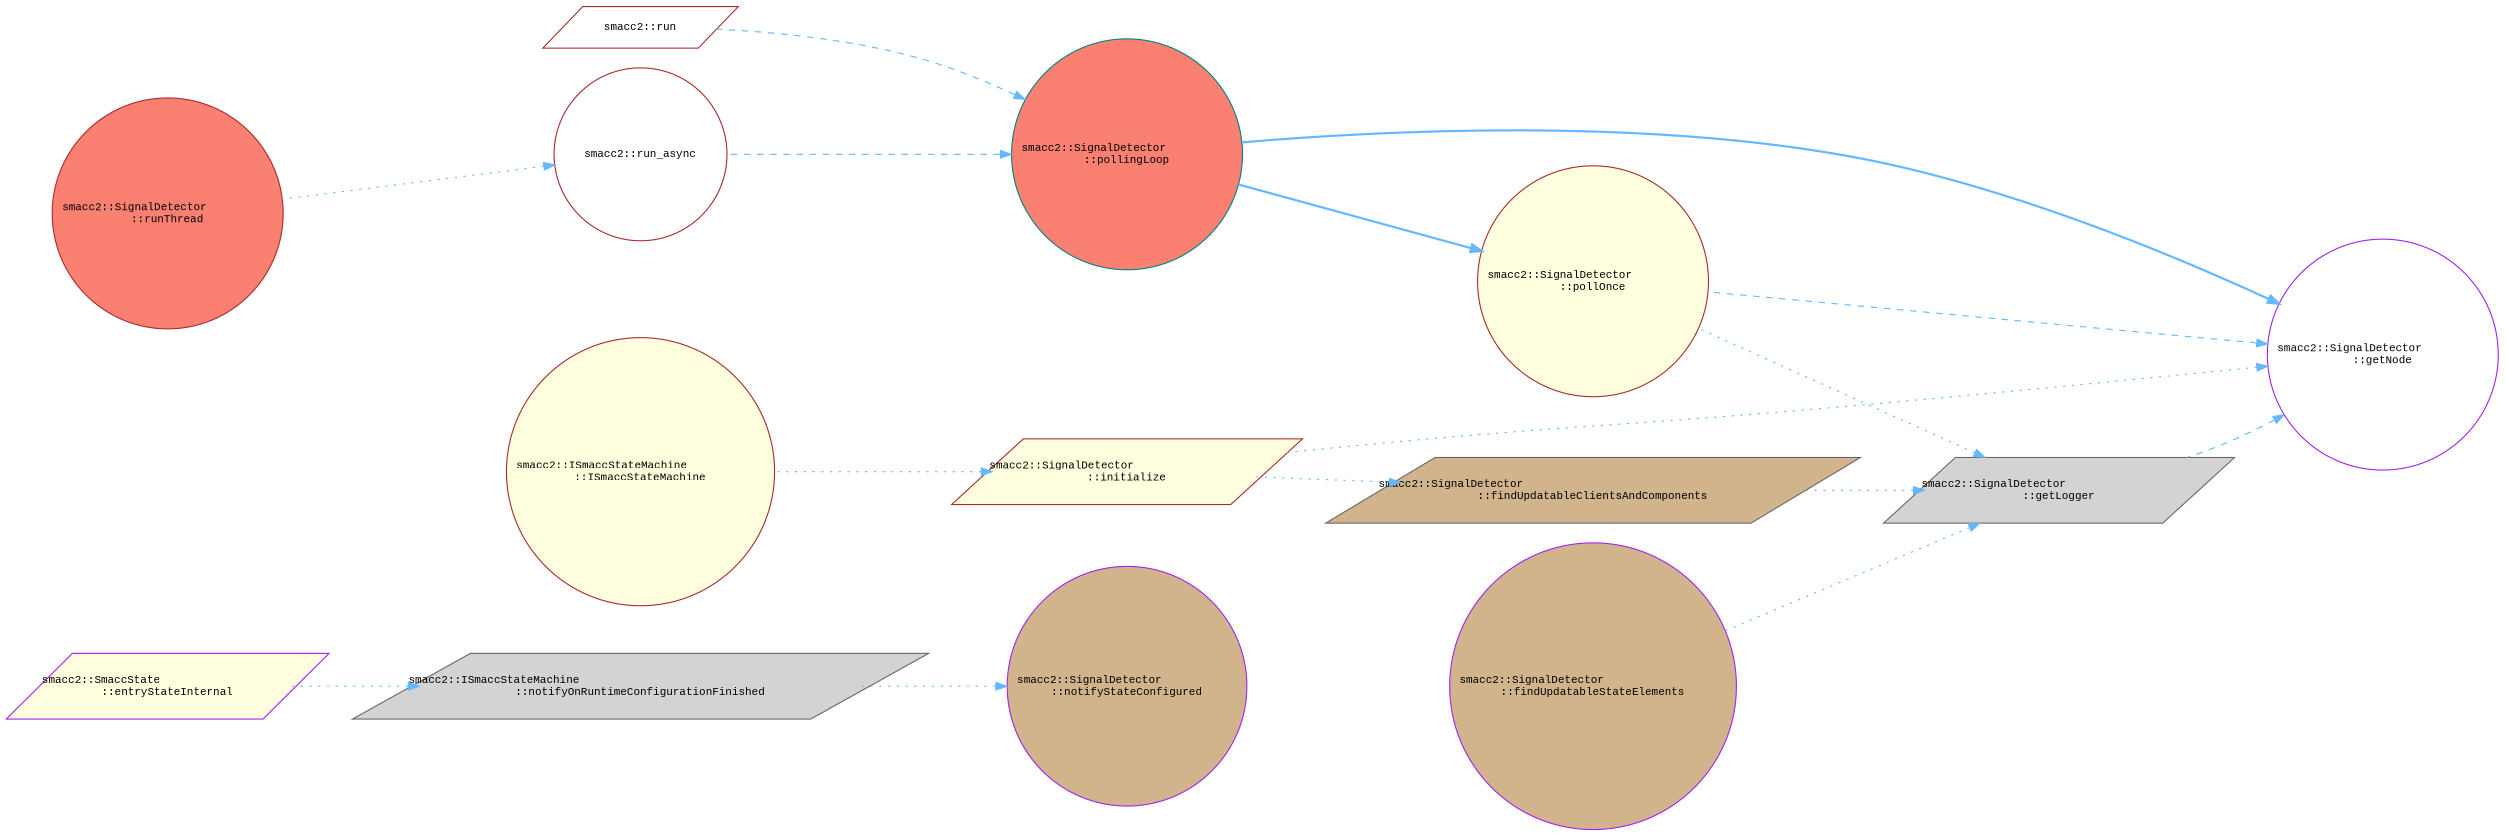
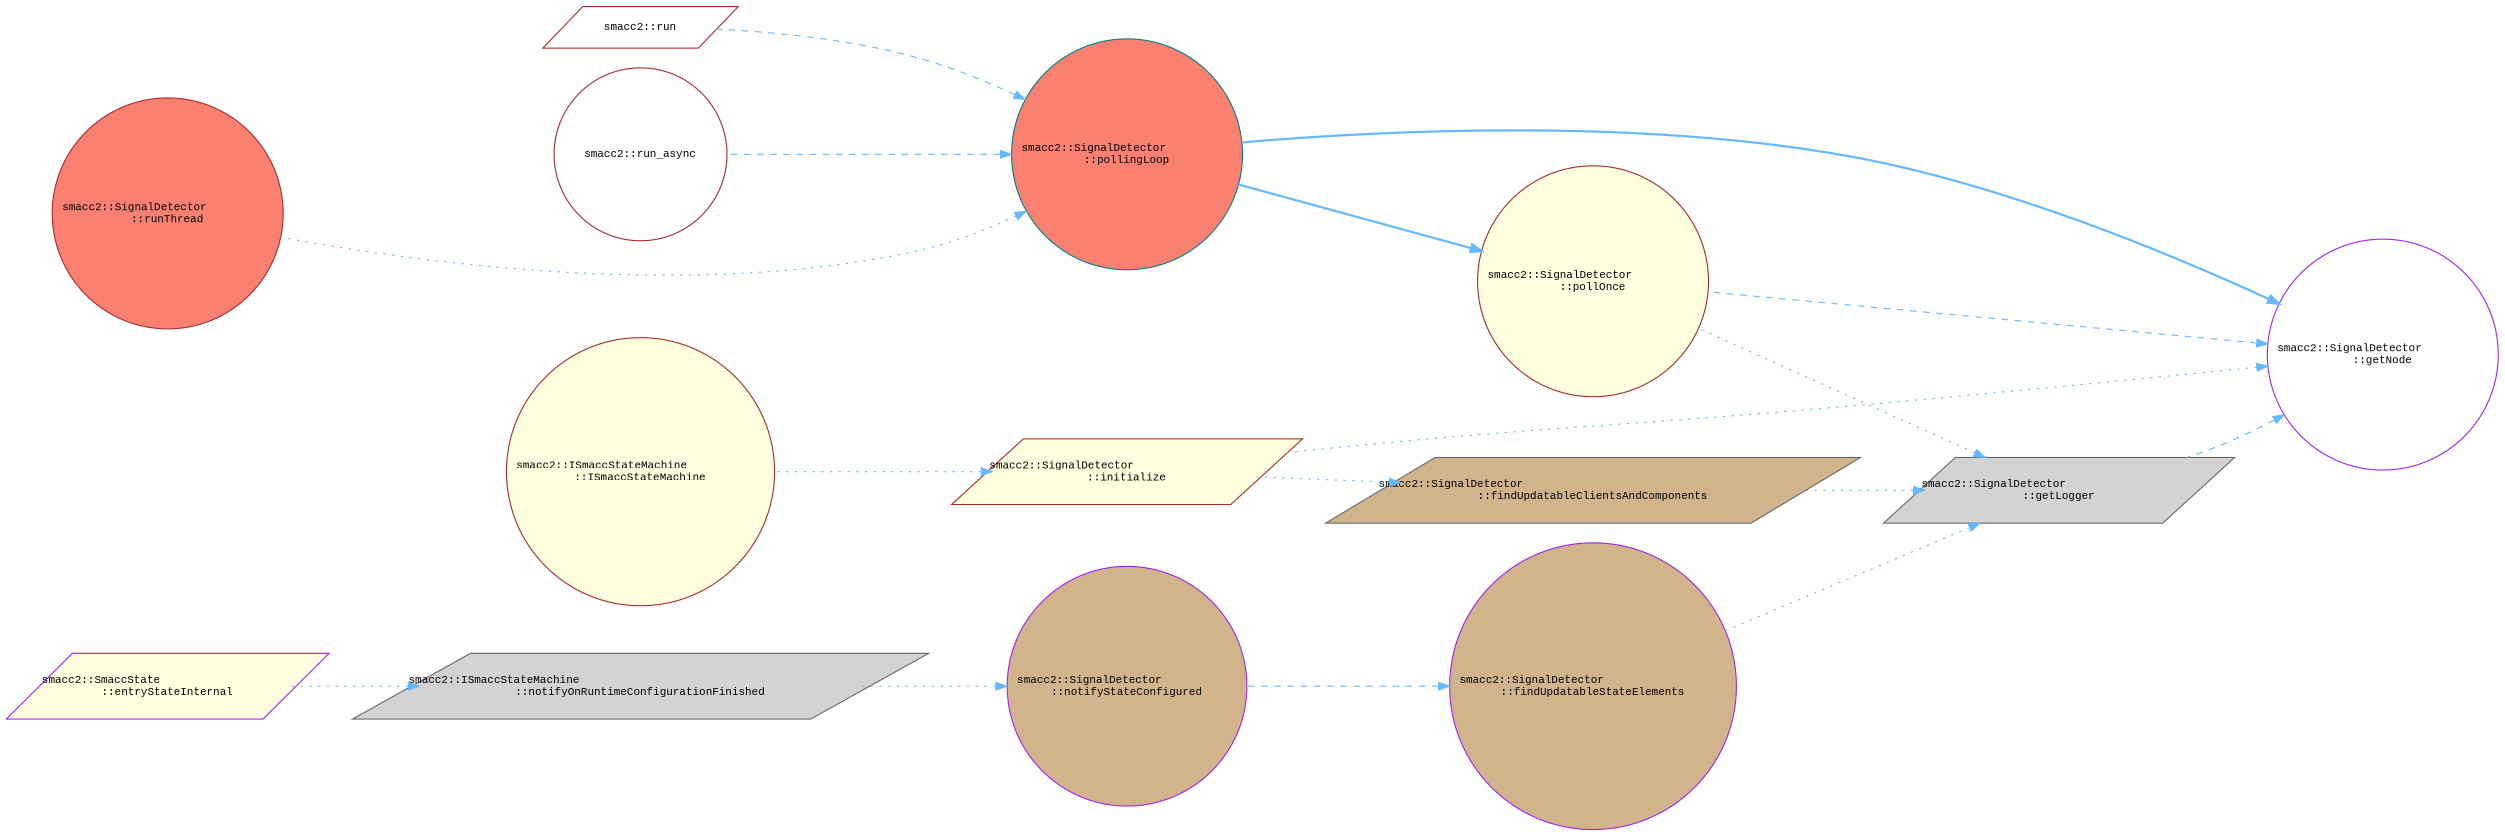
edge "smacc2::SignalDetector ::runThread" -> "smacc2::run_async": now "smacc2::SignalDetector ::runThread" -> "smacc2::SignalDetector ::pollingLoop"
edge "smacc2::SignalDetector ::notifyStateConfigured" -> "smacc2::SignalDetector ::findUpdatableStateElements": added
